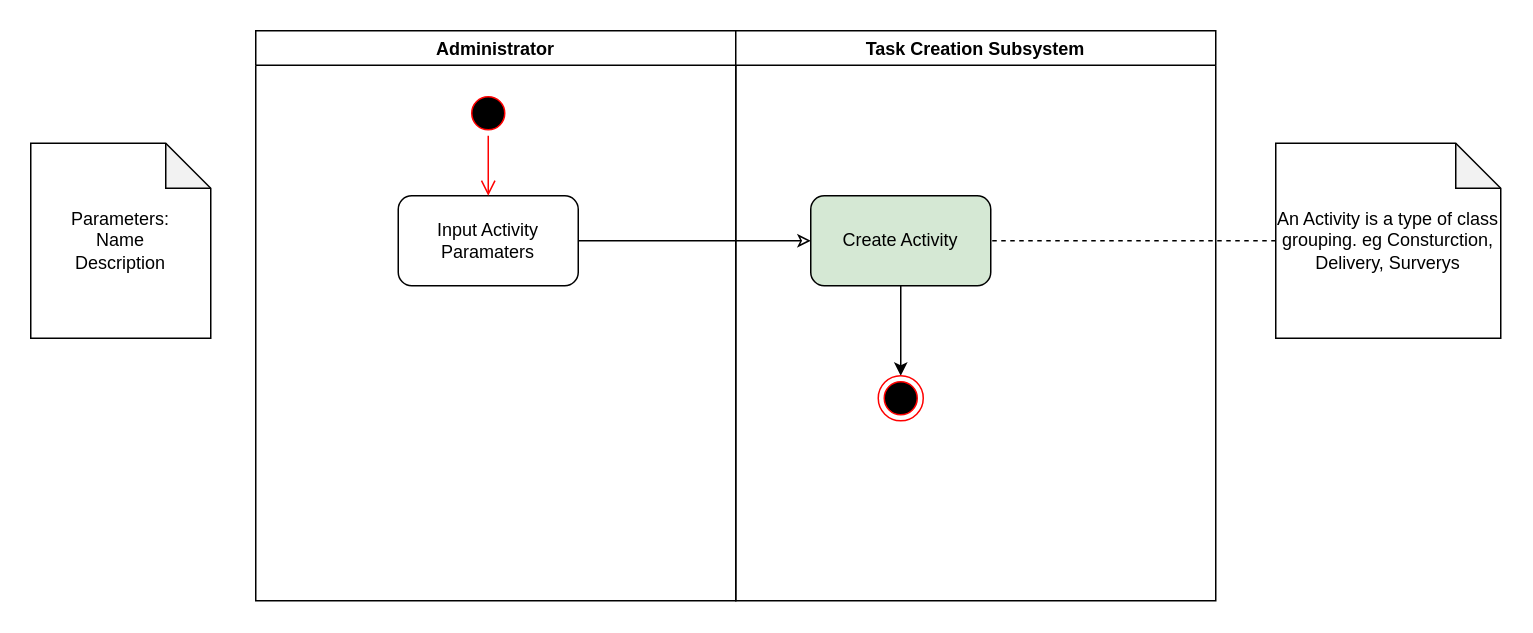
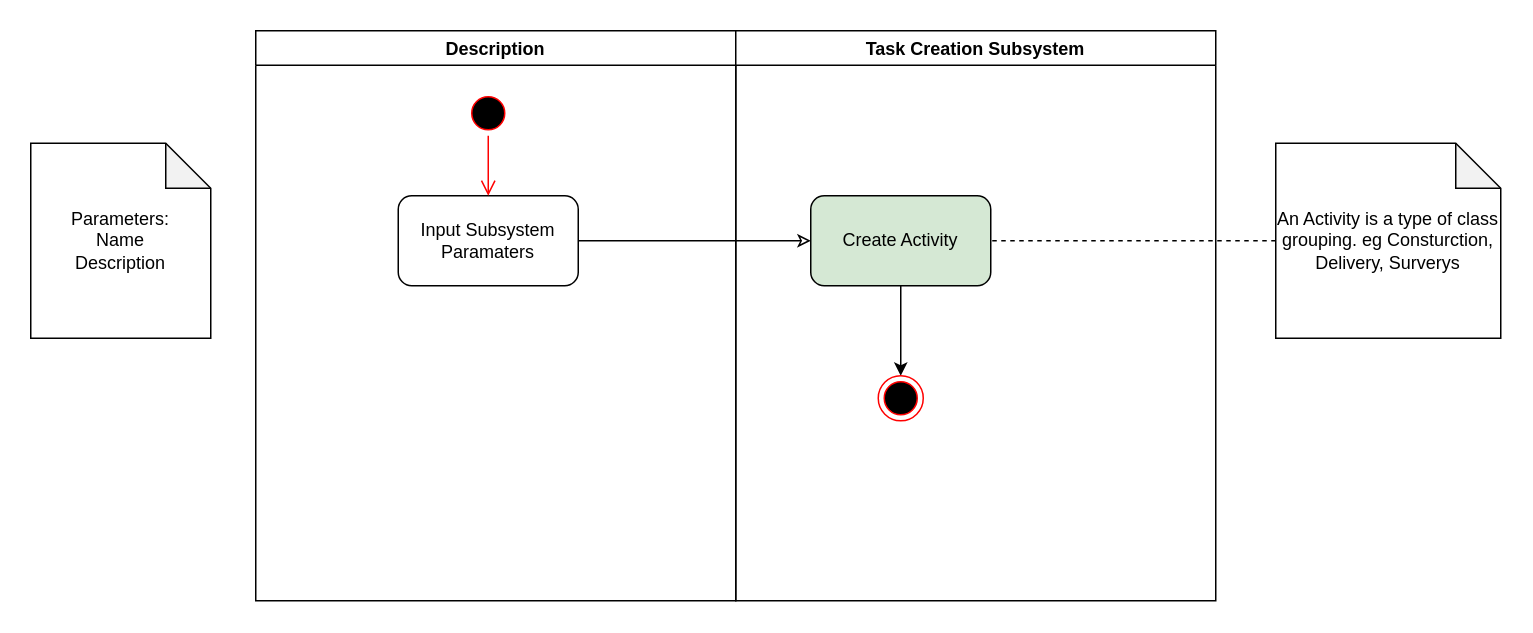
node "Administrator": label "Administrator" -> "Description"
node "Input Activity Paramaters": label "Input Activity Paramaters" -> "Input Subsystem Paramaters"
